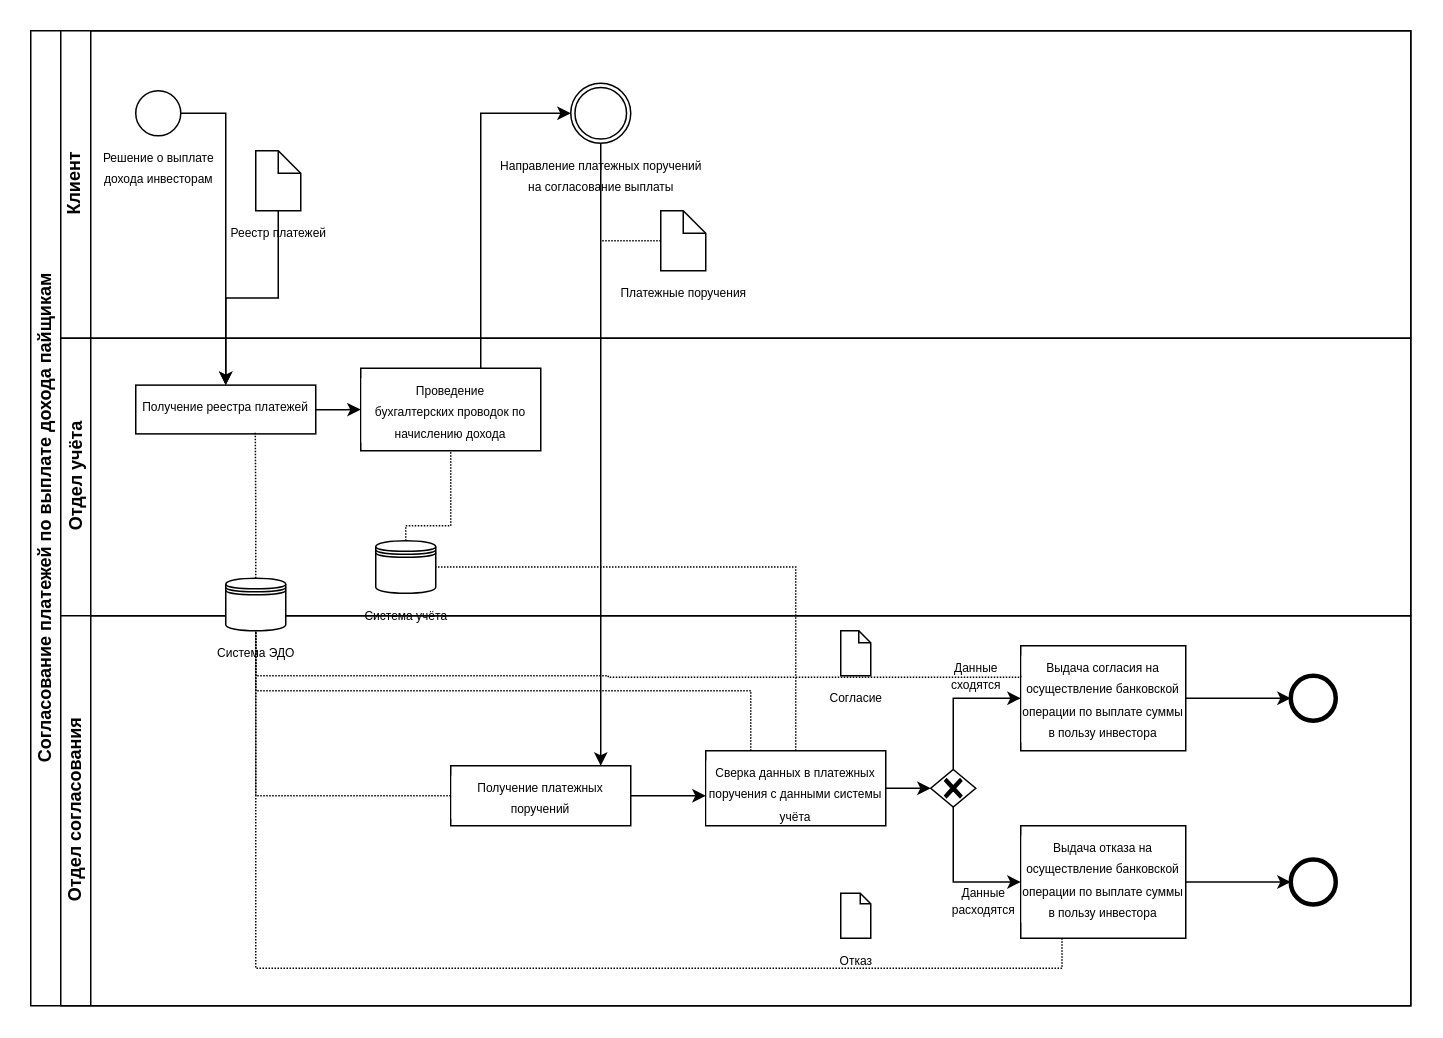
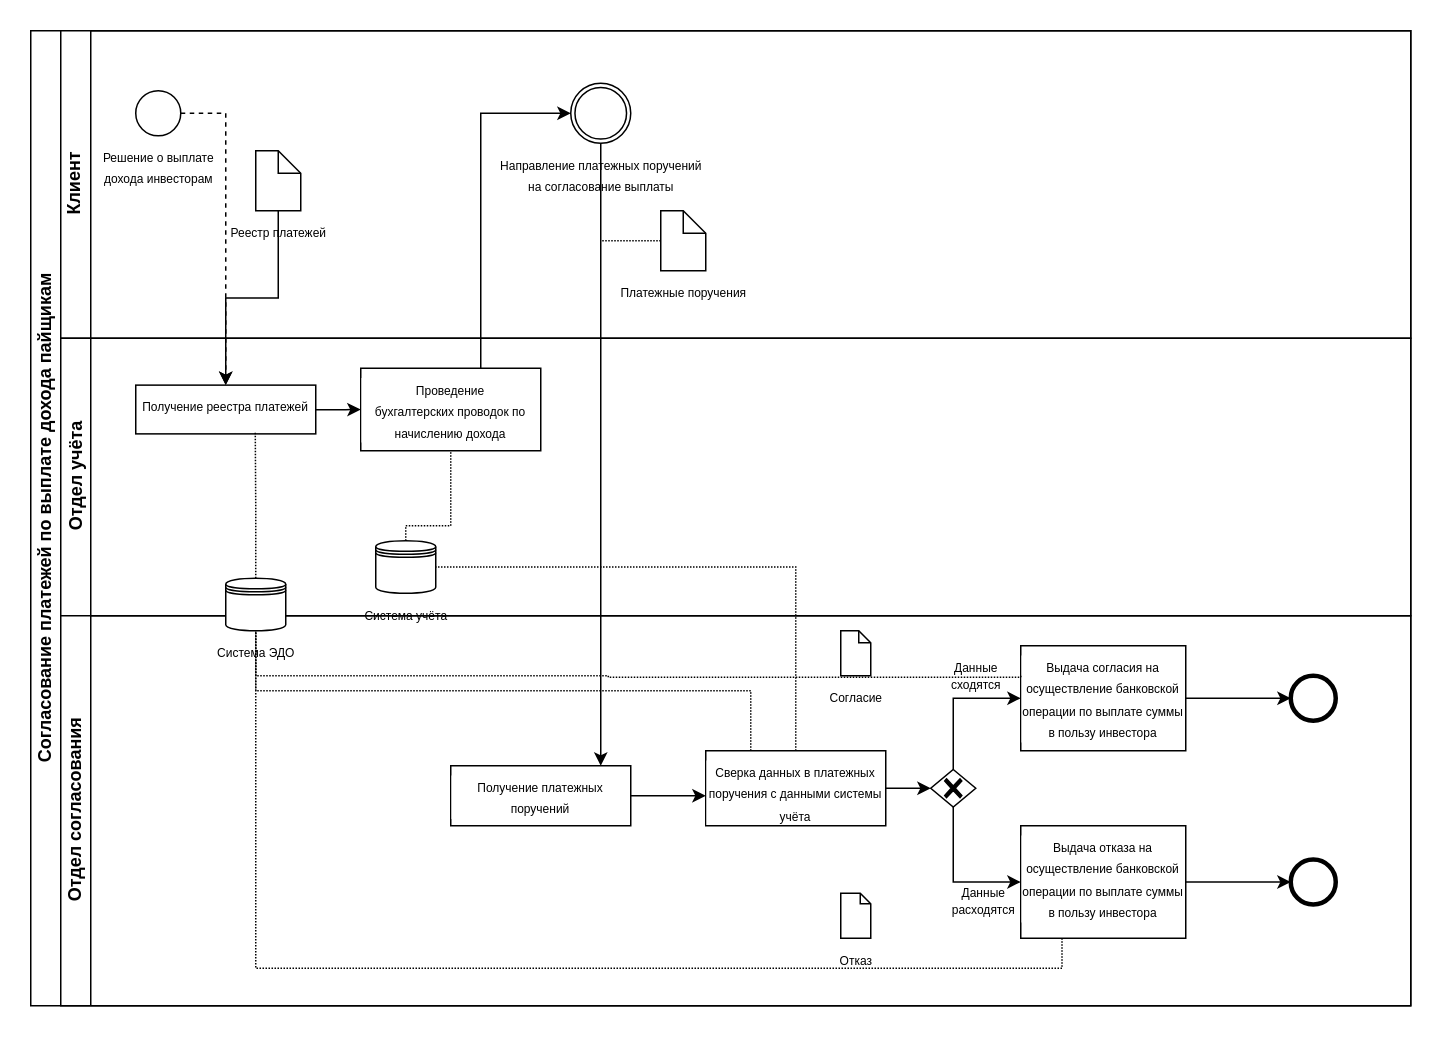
edge "Решение о выплате дохода инвесторам" -> "Получение реестра платежей": style solid -> dashed
edge "Система ЭДО" -- "Получение платежных поручений": removed
